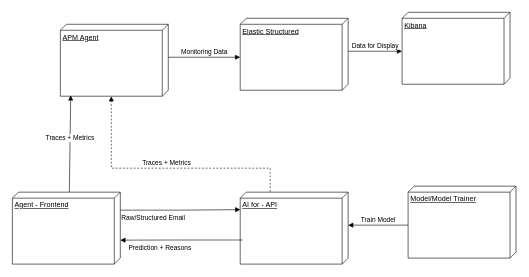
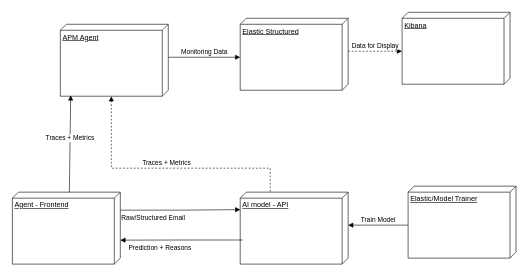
edge "Elastic Structured" -> "Kibana": style solid -> dashed
node "Model/Model Trainer": label "Model/Model Trainer" -> "Elastic/Model Trainer"
node "AI for - API": label "AI for - API" -> "AI model - API"
